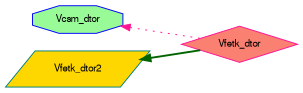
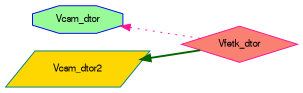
node "Vfetk_dtor2": label "Vfetk_dtor2" -> "Vcsm_dtor2"
